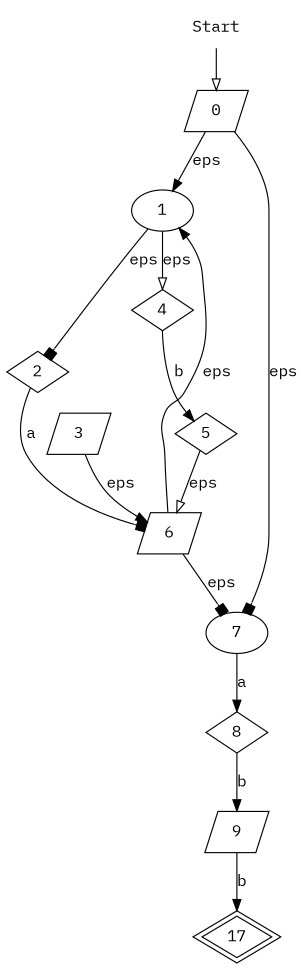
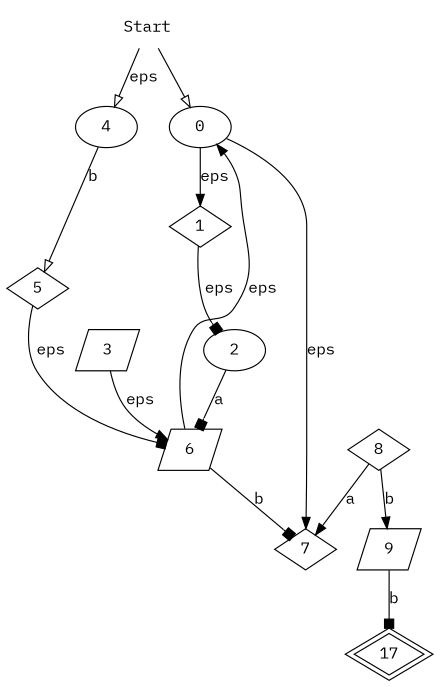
node "0": shape parallelogram -> ellipse
node "1": shape ellipse -> diamond
edge "1" -> "4": now "Start" -> "4"
node "4": shape diamond -> ellipse
edge "0" -> "7": arrowhead box -> normal
node "2": shape diamond -> ellipse
edge "4" -> "5": arrowhead normal -> onormal
edge "6" -> "1": now "6" -> "0"
edge "5" -> "6": arrowhead onormal -> box
edge "6" -> "7": label "eps" -> "b"
node "7": shape ellipse -> diamond
edge "7" -> "8": reversed
edge "9" -> "17": arrowhead normal -> box
